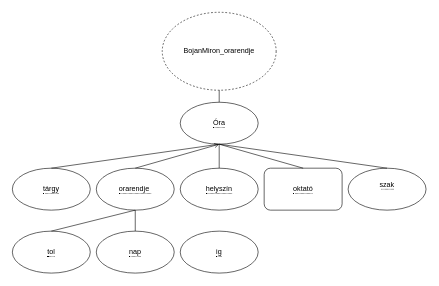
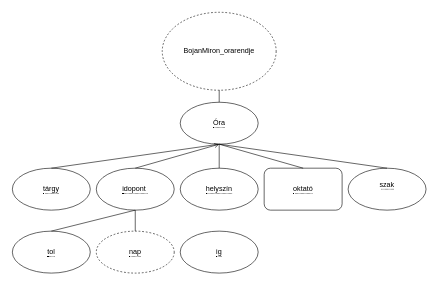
node "orarendje": label "orarendje" -> "idopont"
node "nap": style solid -> dashed
